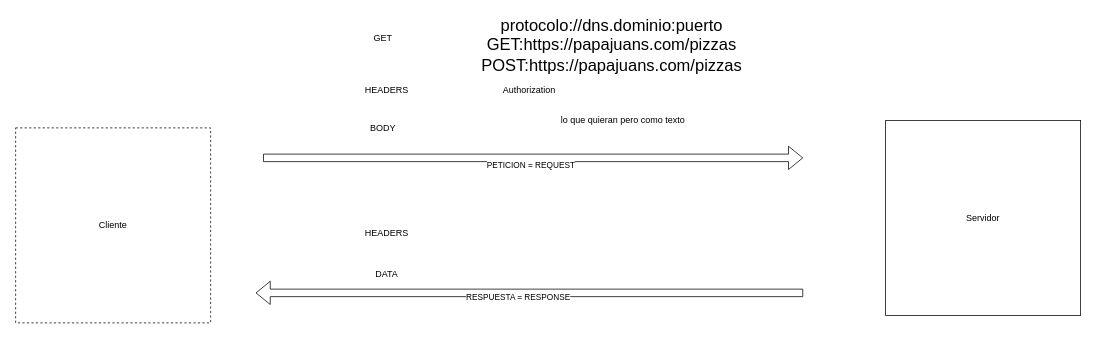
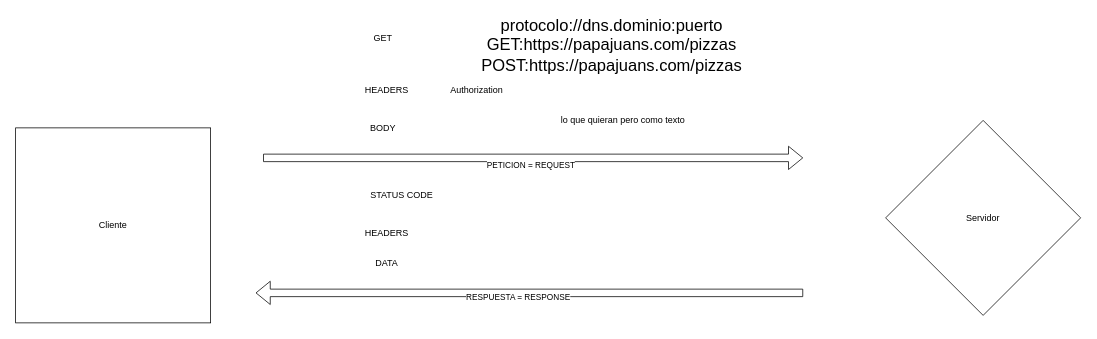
node "Authorization": moved (529, 90) -> (477, 90)
node "STATUS CODE": added
node "Servidor": shape rectangle -> diamond
node "Cliente": style dashed -> solid
node "DATA": moved (387, 274) -> (387, 263)
